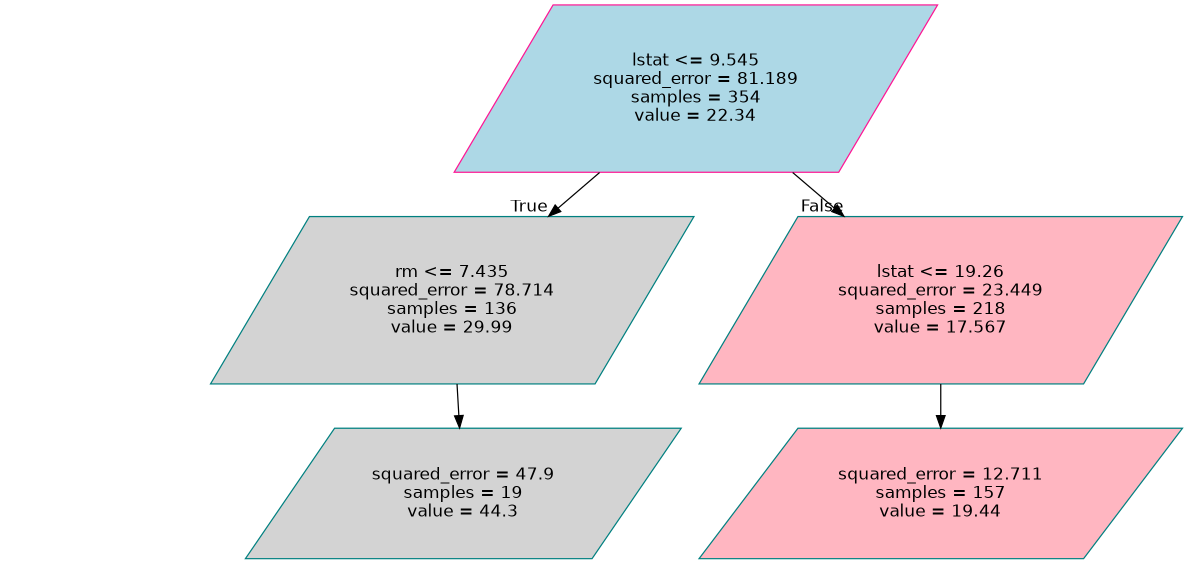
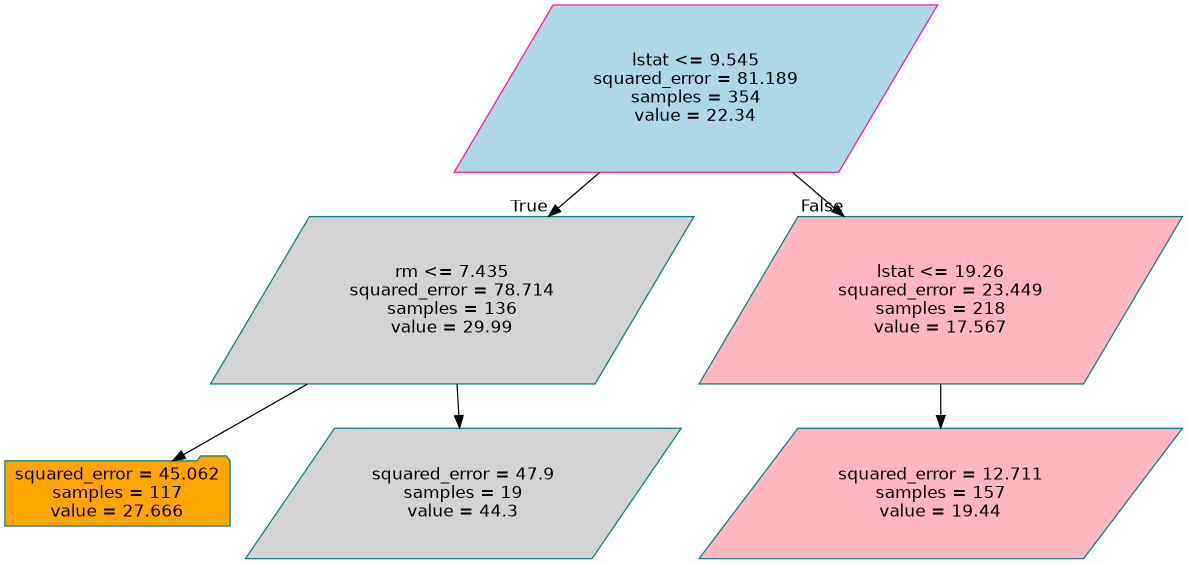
node "squared_error = 45.062 samples = 117 value = 27.666": added
